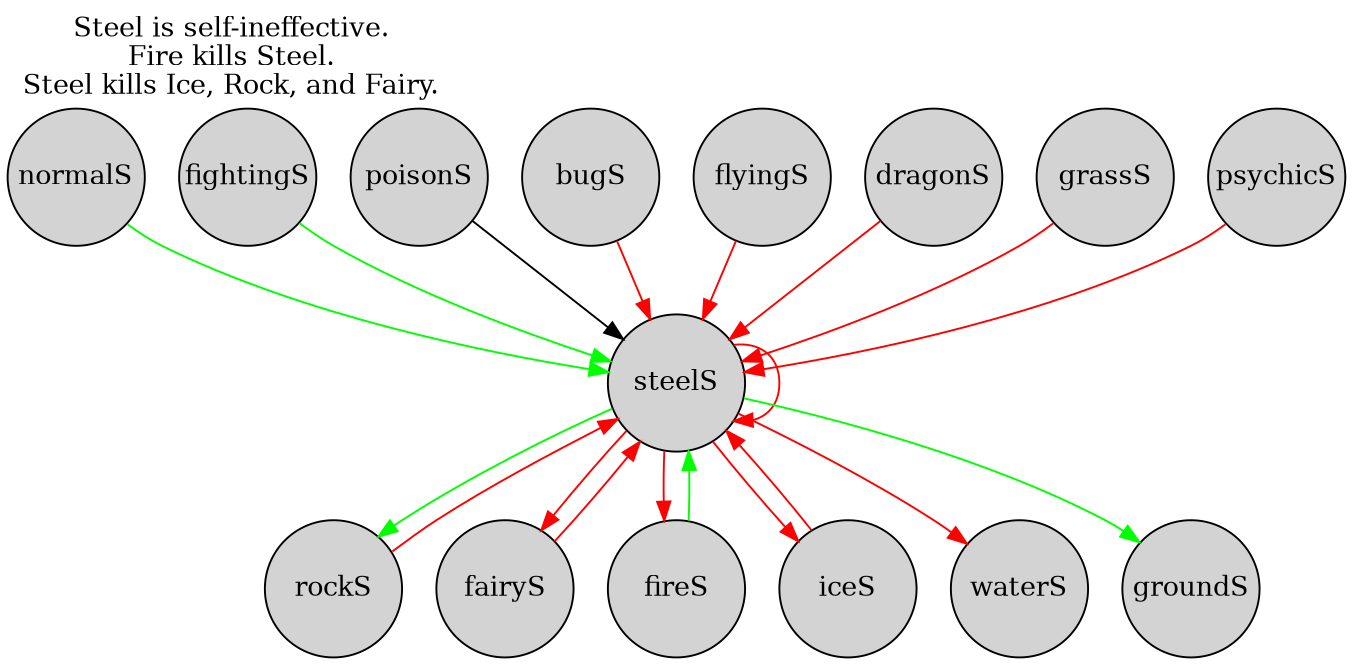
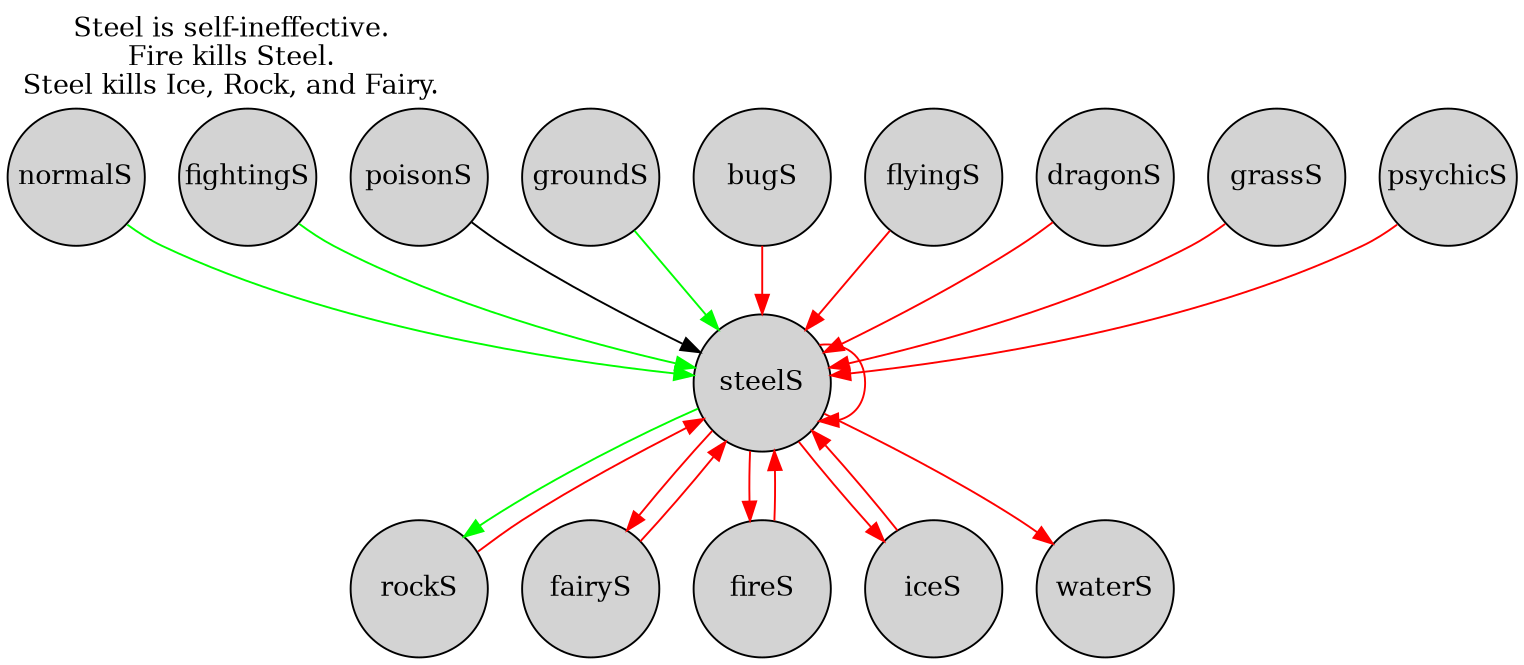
edge "steelS" -> "groundS": reversed
edge "fireS" -> "steelS": color green -> red
